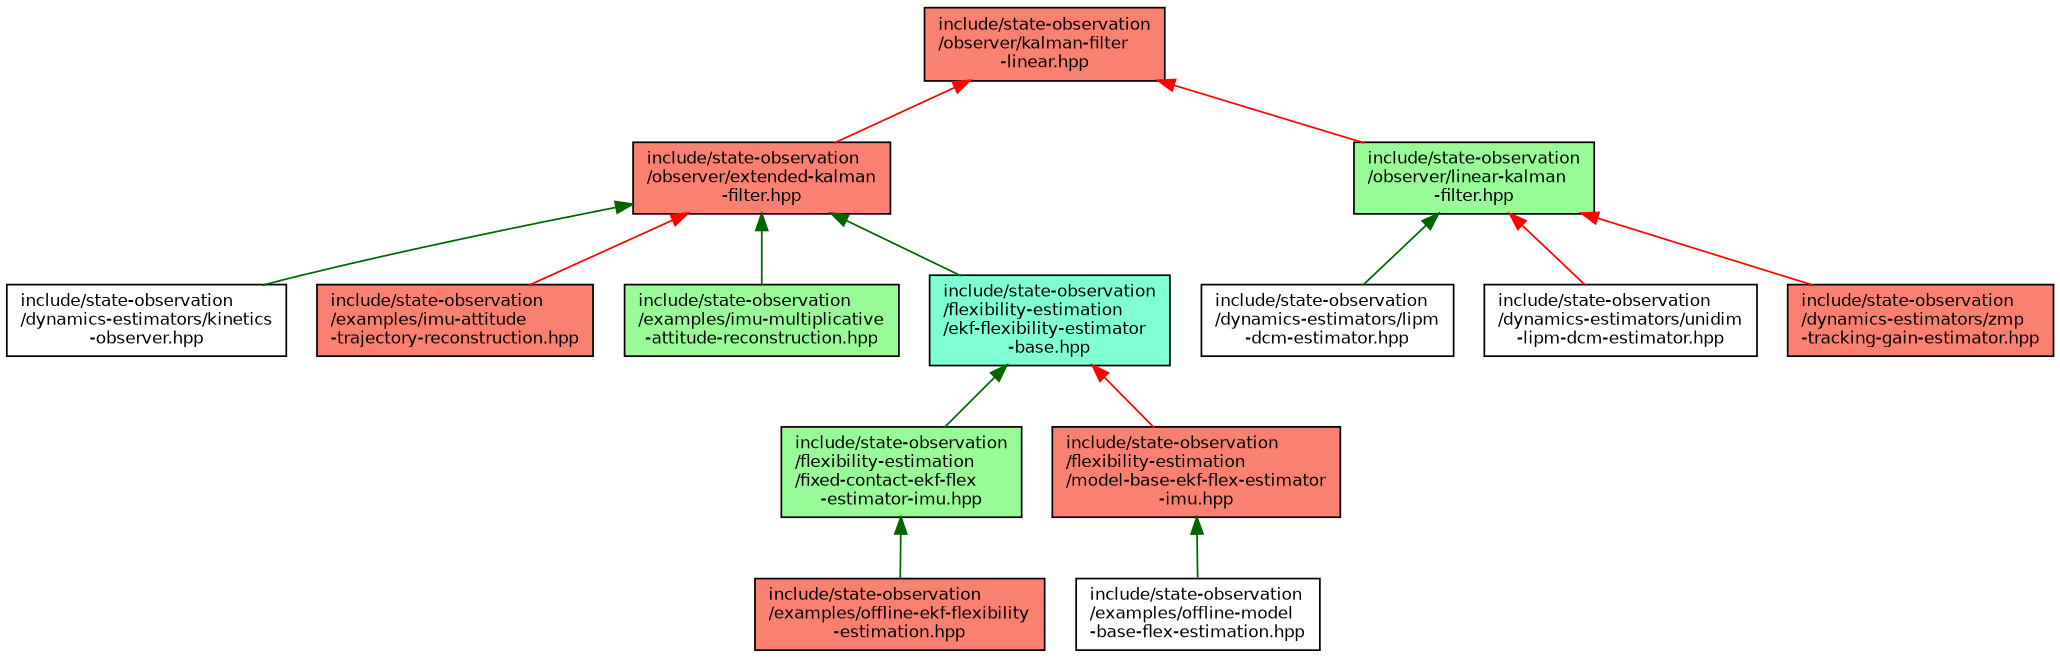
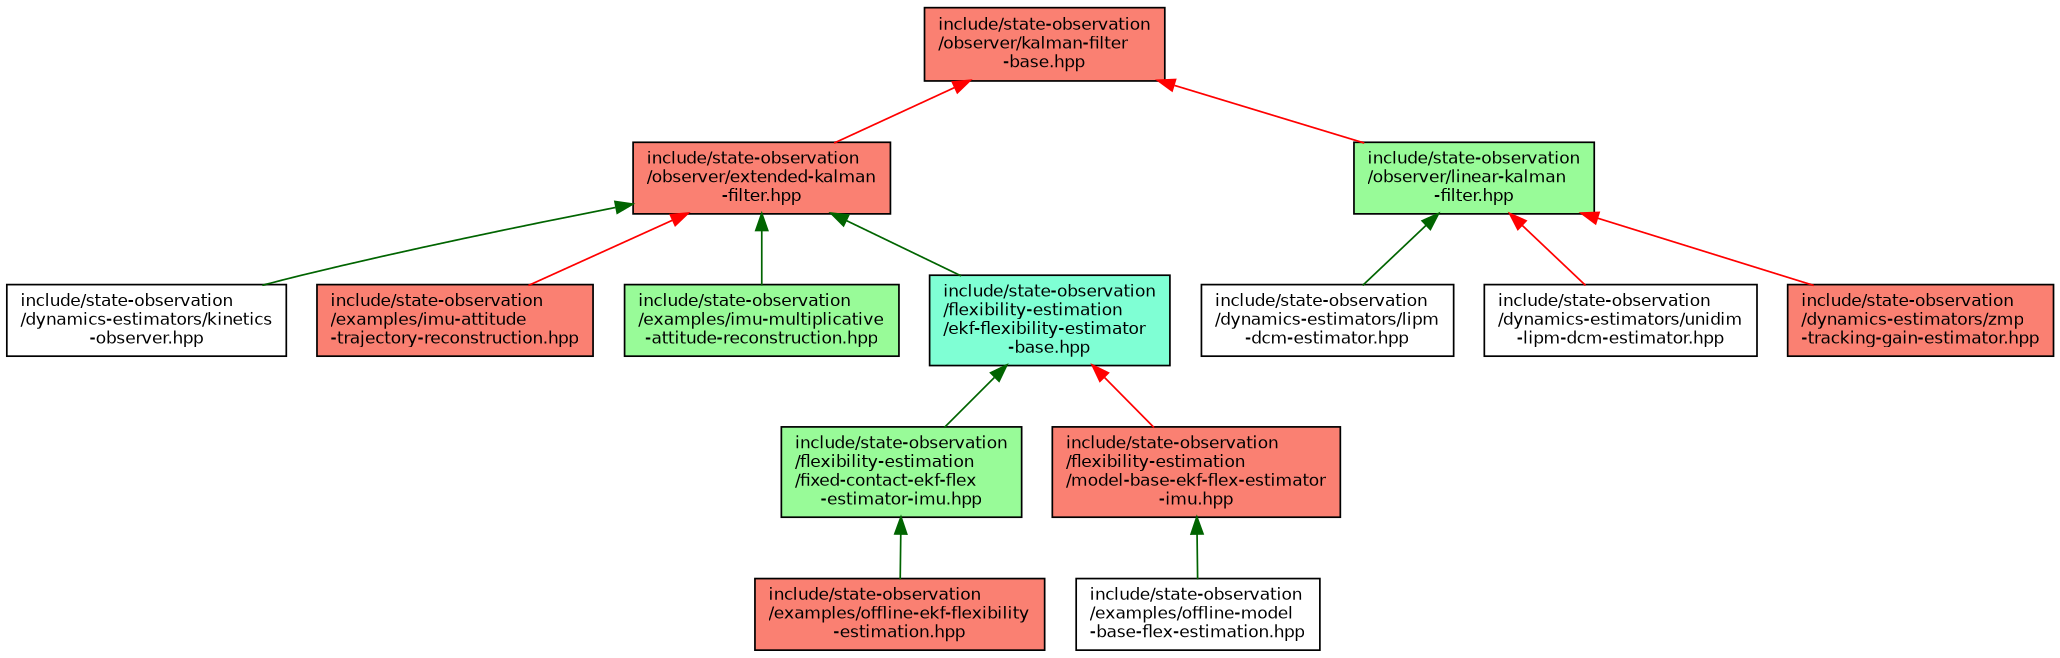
node "include/state-observation /observer/kalman-filter -linear.hpp": label "include/state-observation /observer/kalman-filter -linear.hpp" -> "include/state-observation /observer/kalman-filter -base.hpp"
